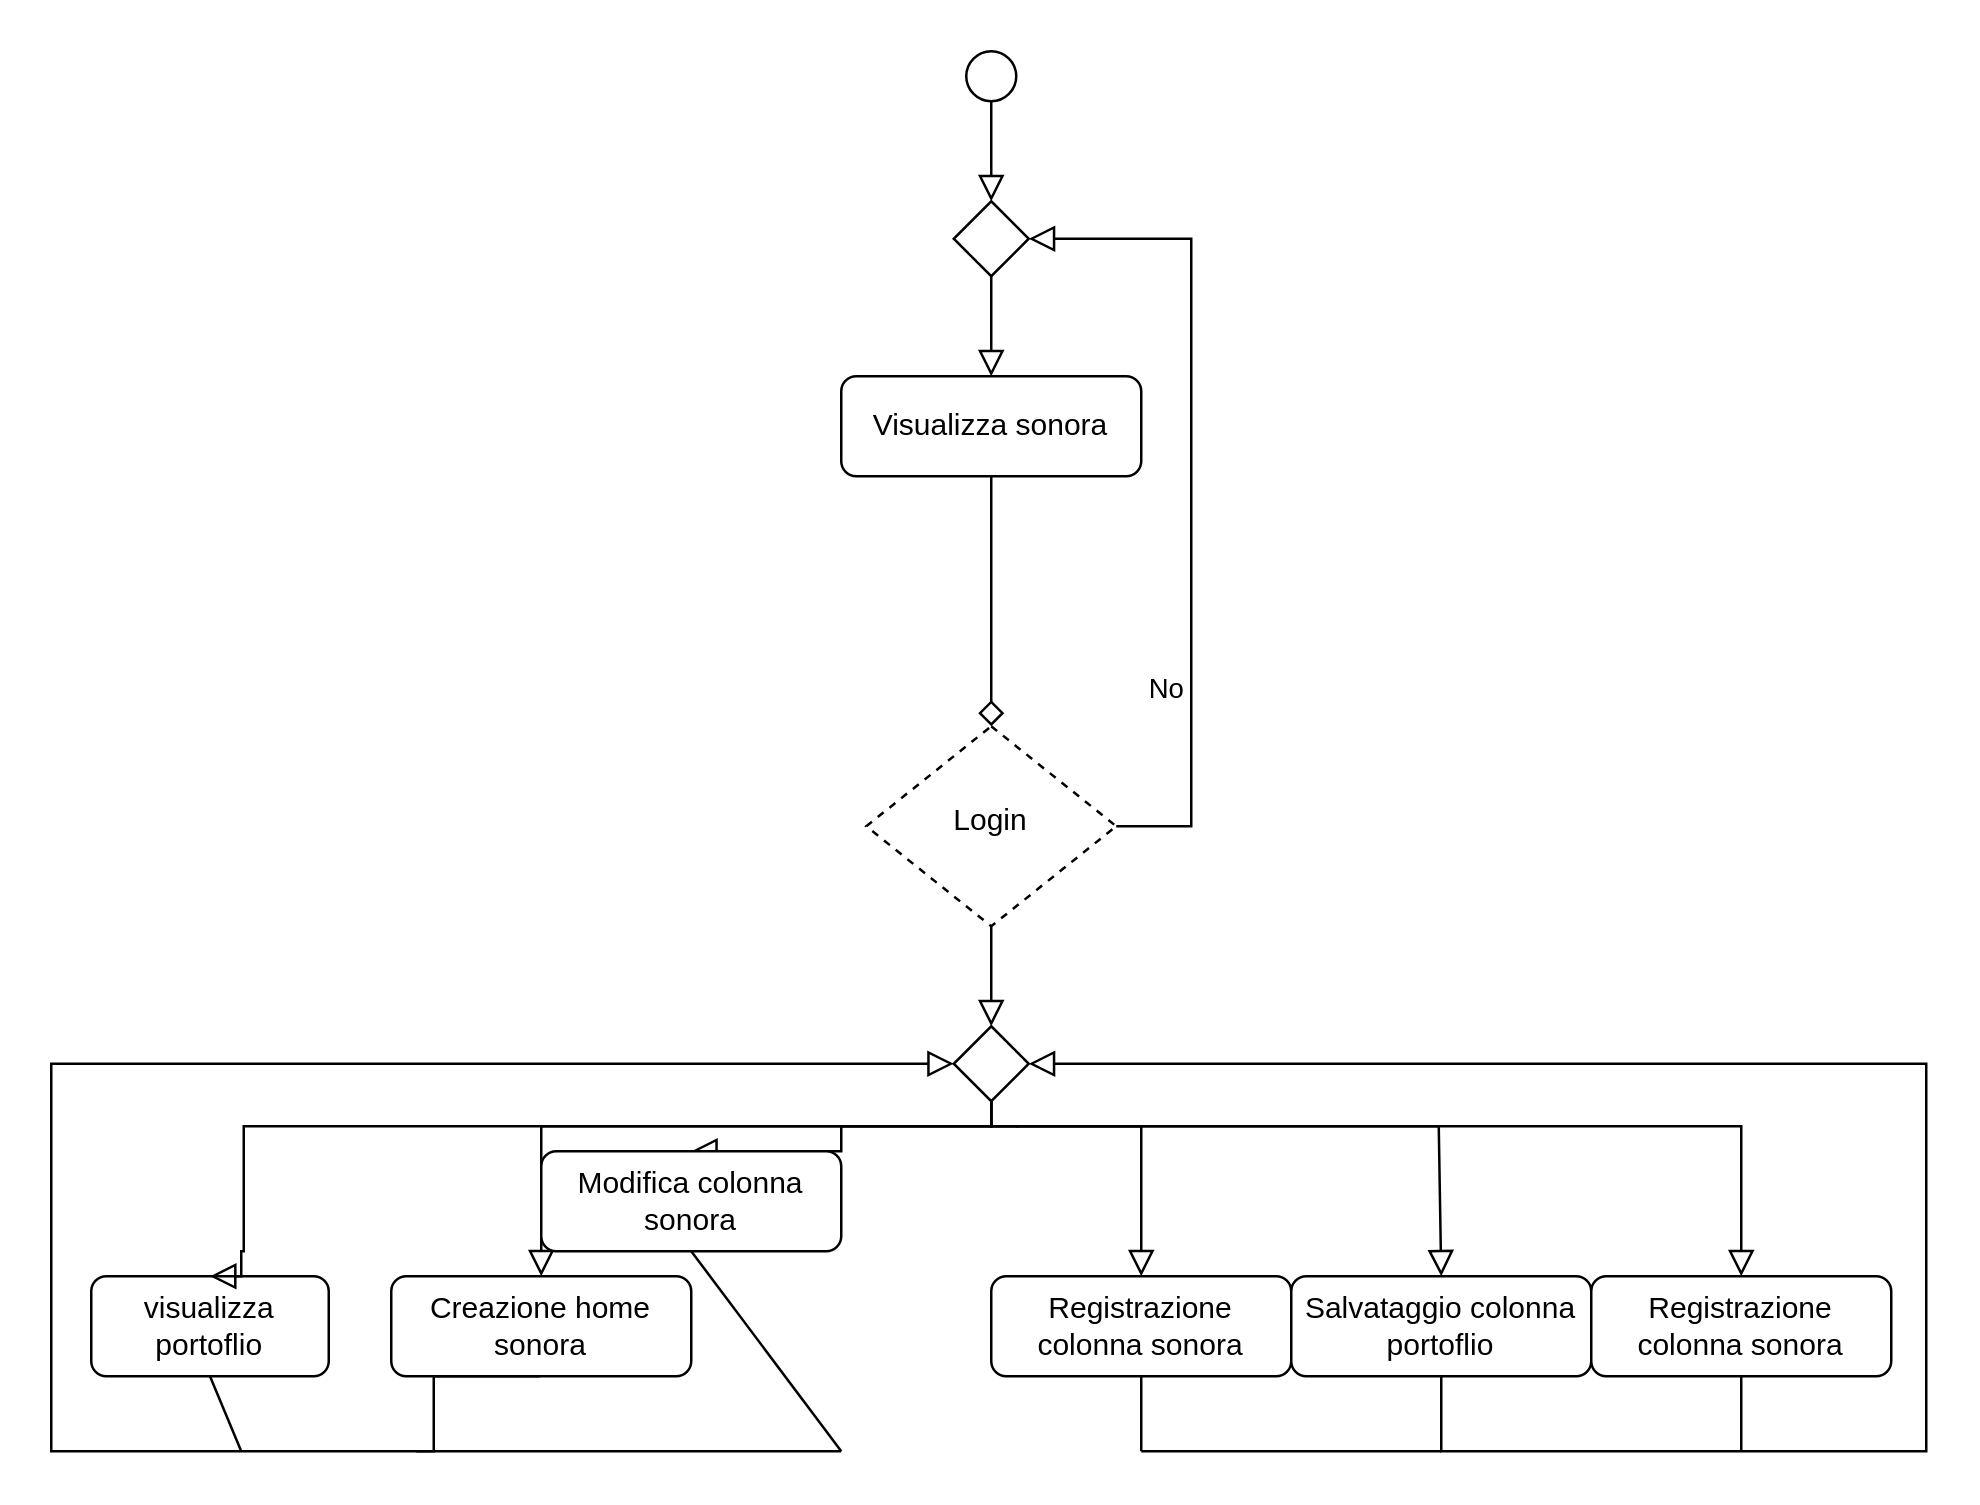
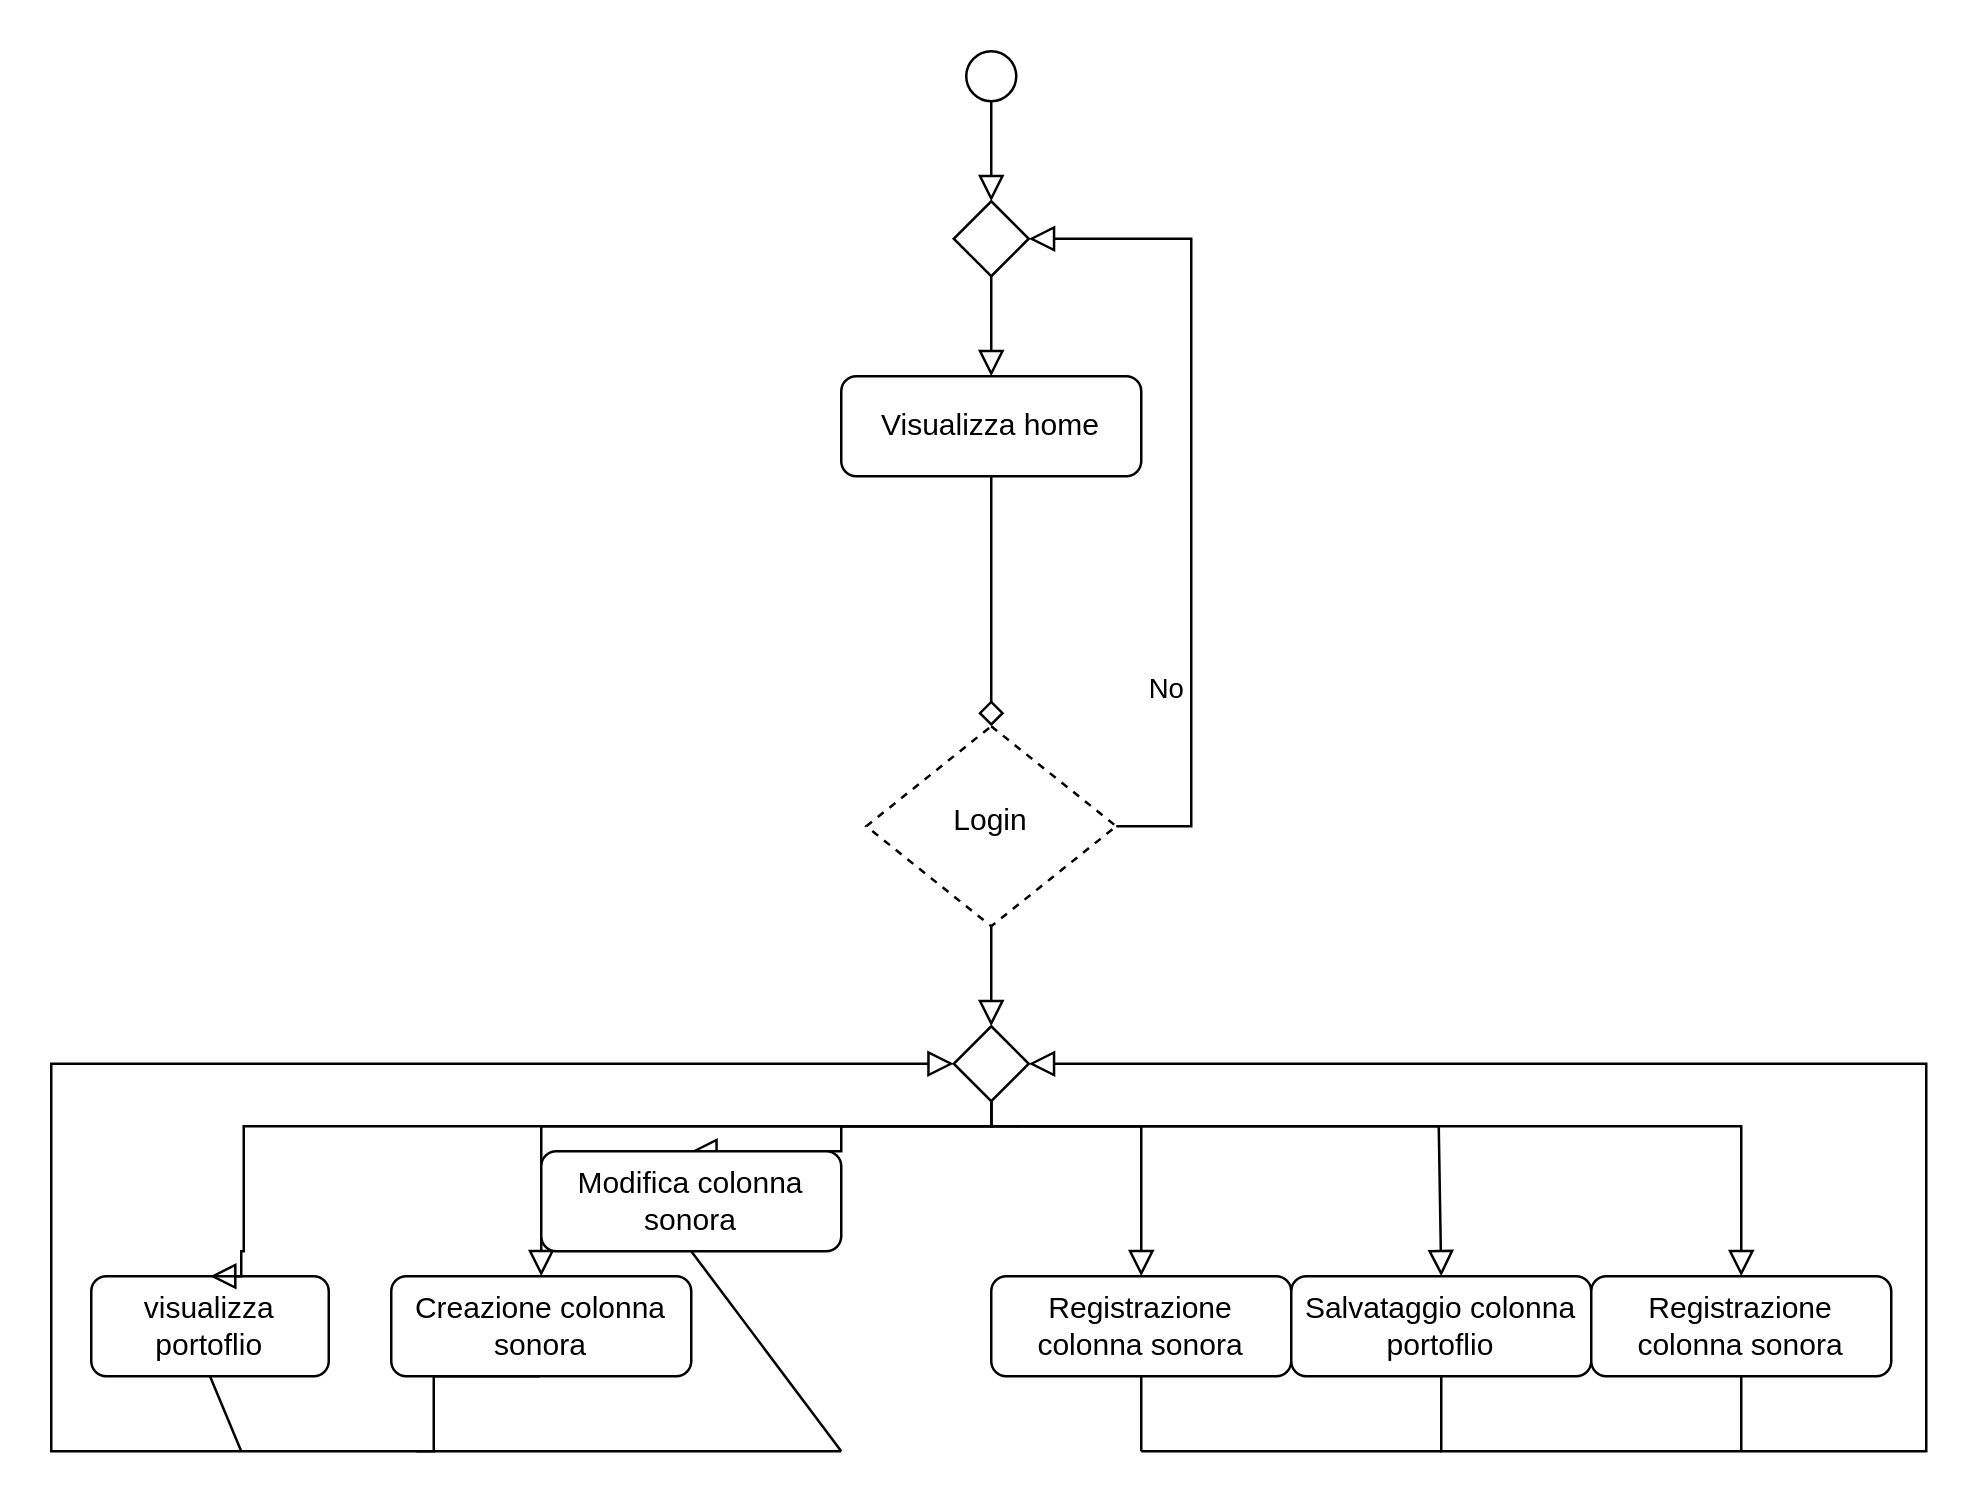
node "Visualizza sonora": label "Visualizza sonora" -> "Visualizza home"
node "Creazione home sonora": label "Creazione home sonora" -> "Creazione colonna sonora"
